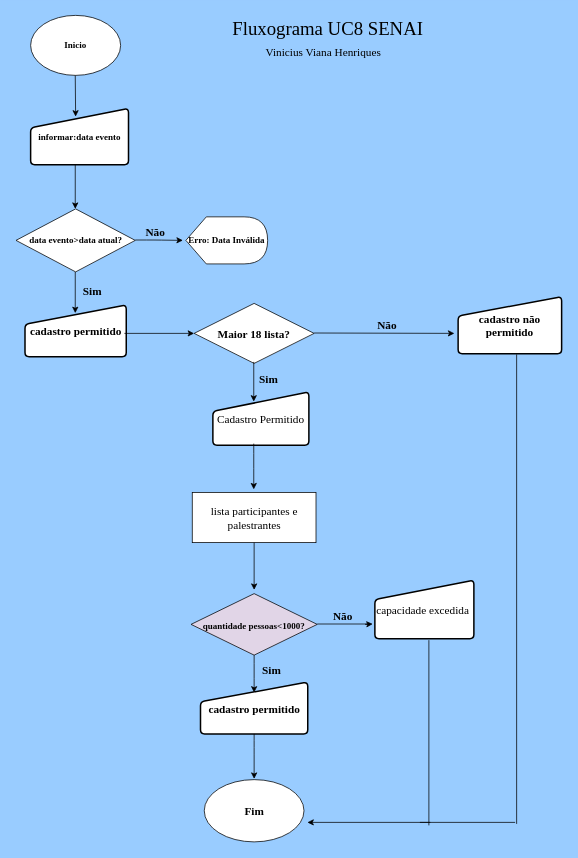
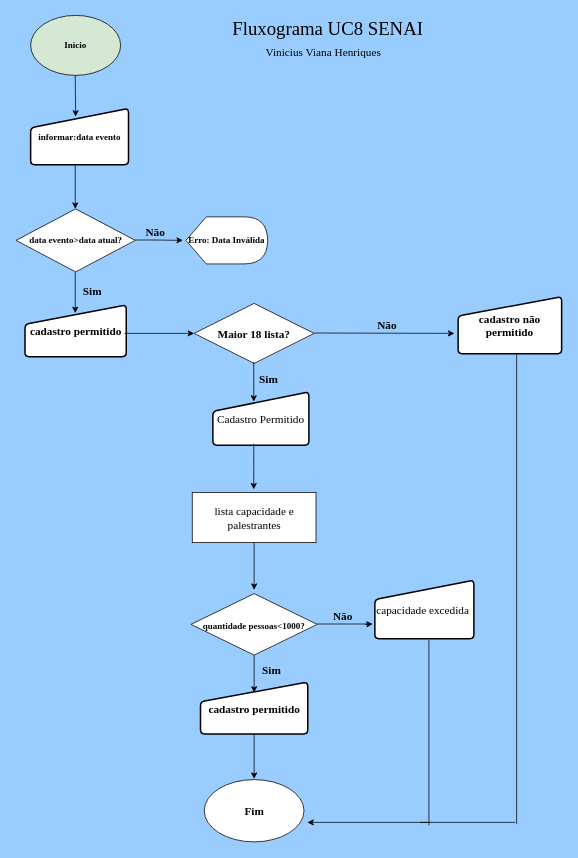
node "Inicio": fillcolor #ffffff -> #d5e8d4
node "lista participantes e palestrantes": label "lista participantes e palestrantes" -> "lista capacidade e palestrantes"
node "quantidade pessoas<1000?": fillcolor #e1d5e7 -> #ffffff
